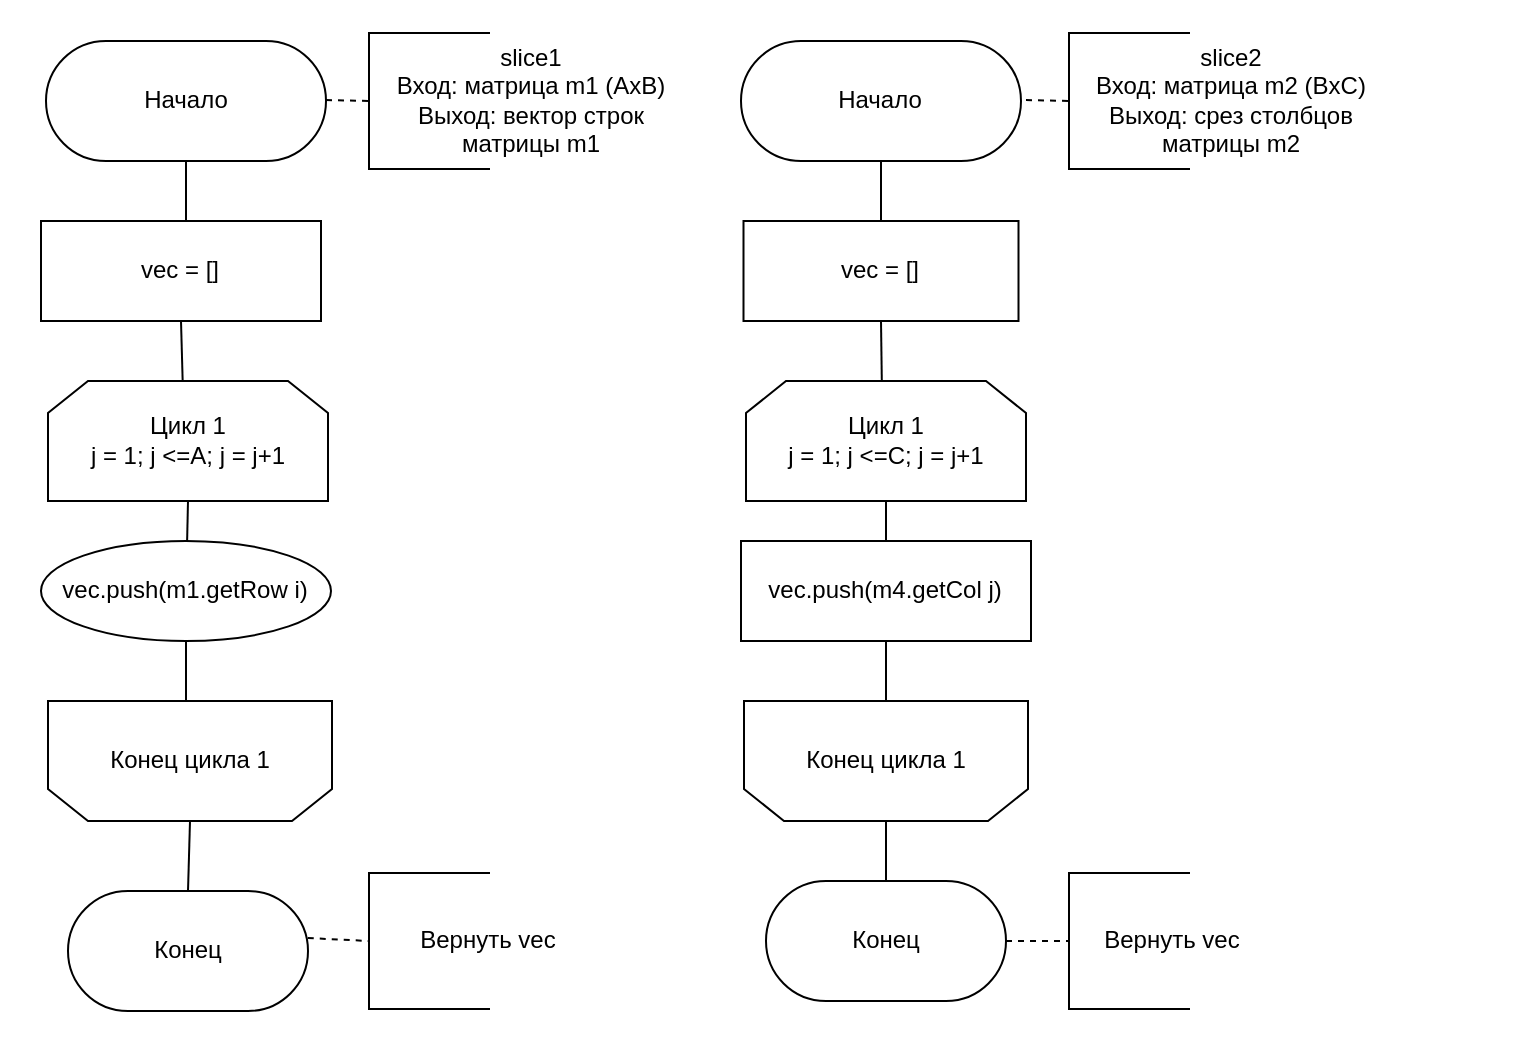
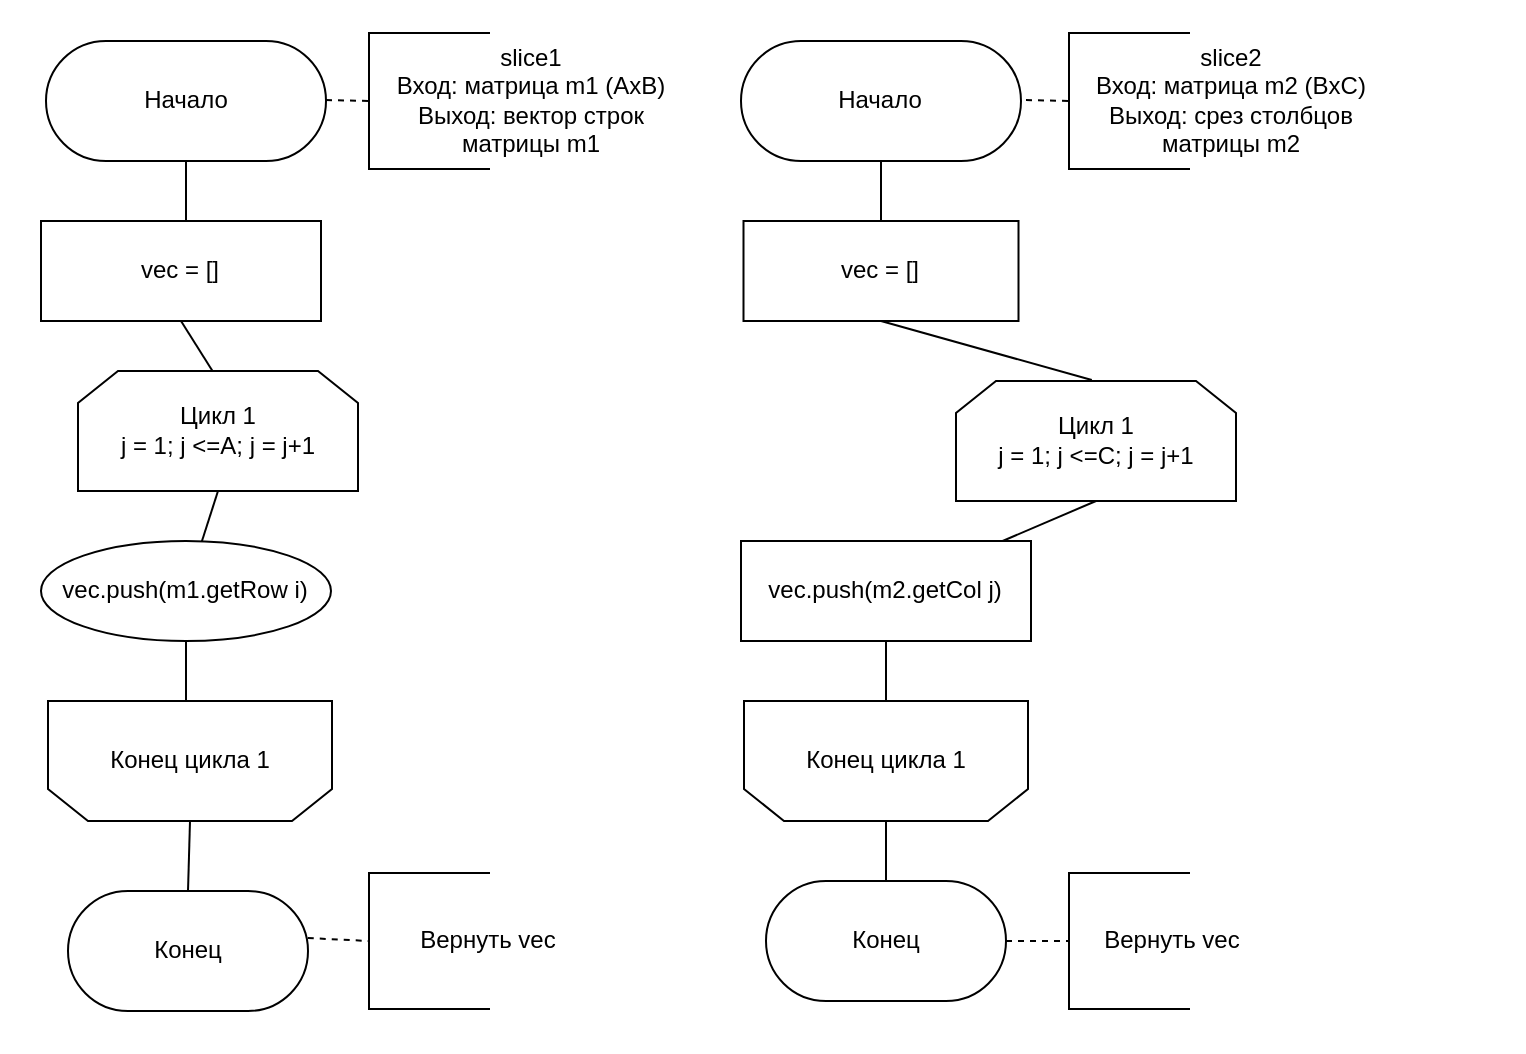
node "Цикл 1 j = 1; j <=A; j = j+1": moved (188, 441) -> (218, 431)
node "Цикл 1 j = 1; j <=C; j = j+1": moved (886, 441) -> (1096, 441)
node "vec.push(m4.getCol j)": label "vec.push(m4.getCol j)" -> "vec.push(m2.getCol j)"
